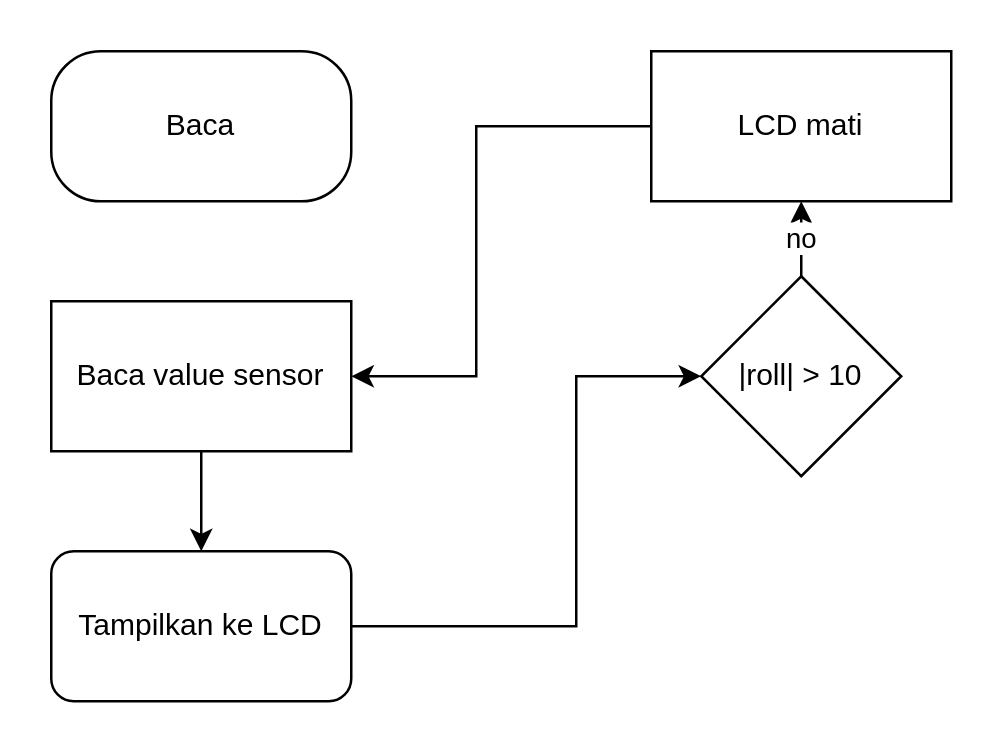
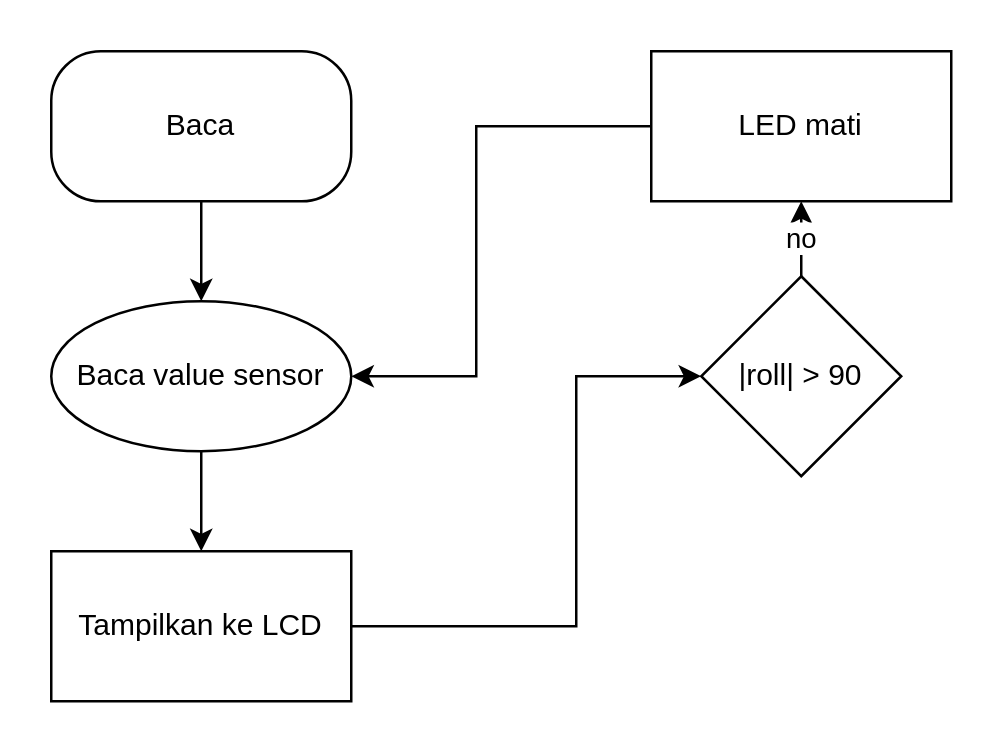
node "LCD mati": label "LCD mati" -> "LED mati"
edge "Baca" -> "Baca value sensor": added
node "Baca value sensor": shape rectangle -> ellipse
node "|roll| > 10": label "|roll| > 10" -> "|roll| > 90"
node "Tampilkan ke LCD": shape rounded rectangle -> rectangle
